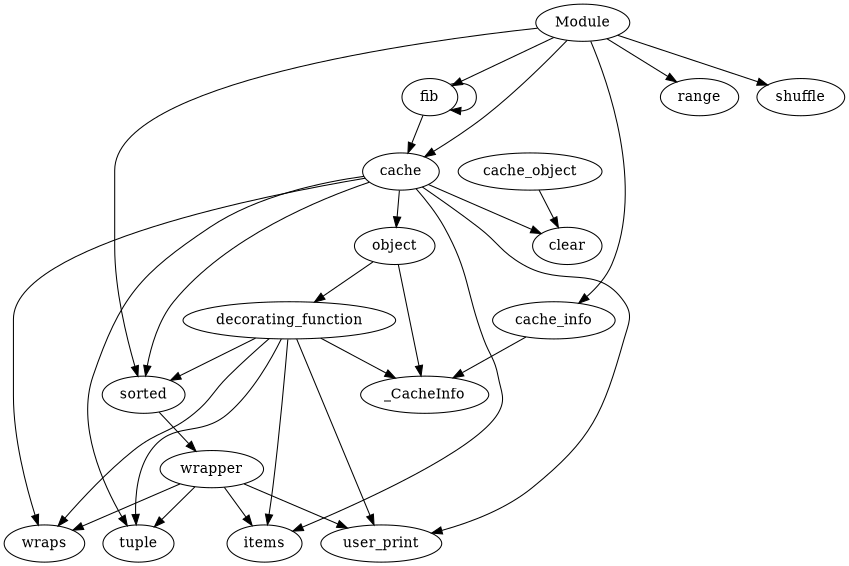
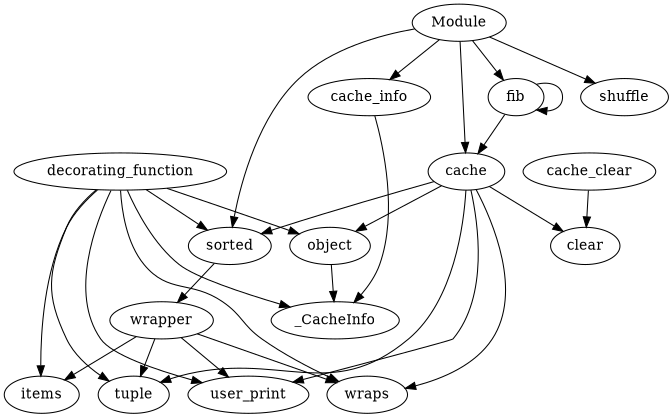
node "range": removed
node "cache_object": label "cache_object" -> "cache_clear"
edge "object" -> "decorating_function": reversed
edge "cache" -> "items": removed
